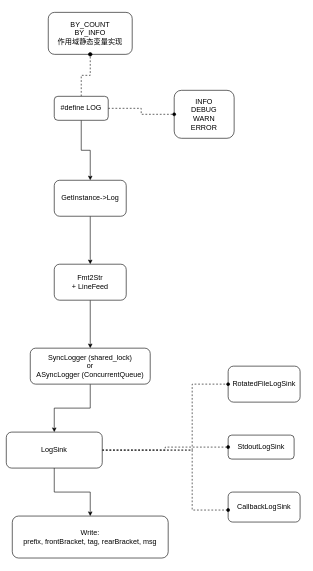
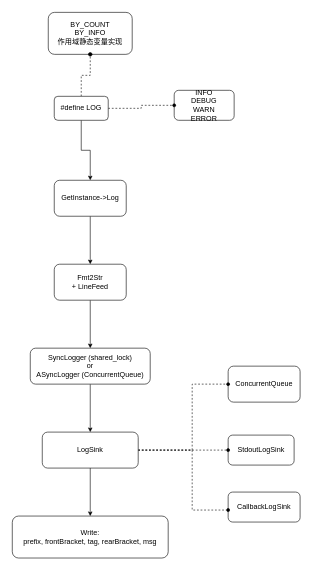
node "INFO DEBUG WARN ERROR": size 60x48 -> 60x30
node "RotatedFileLogSink": label "RotatedFileLogSink" -> "ConcurrentQueue"
node "StdoutLogSink": size 66x24 -> 66x30
node "LogSink": moved (54, 450) -> (90, 450)
